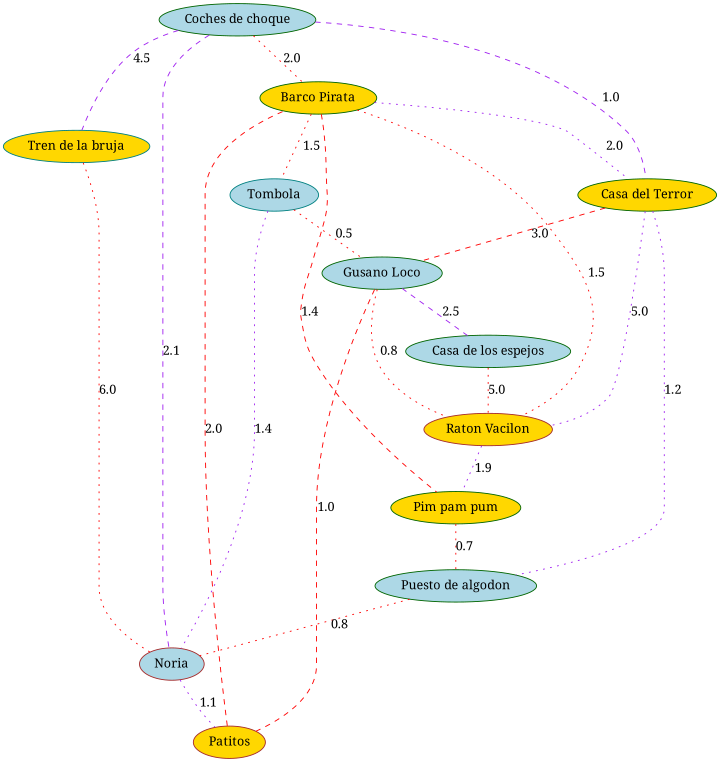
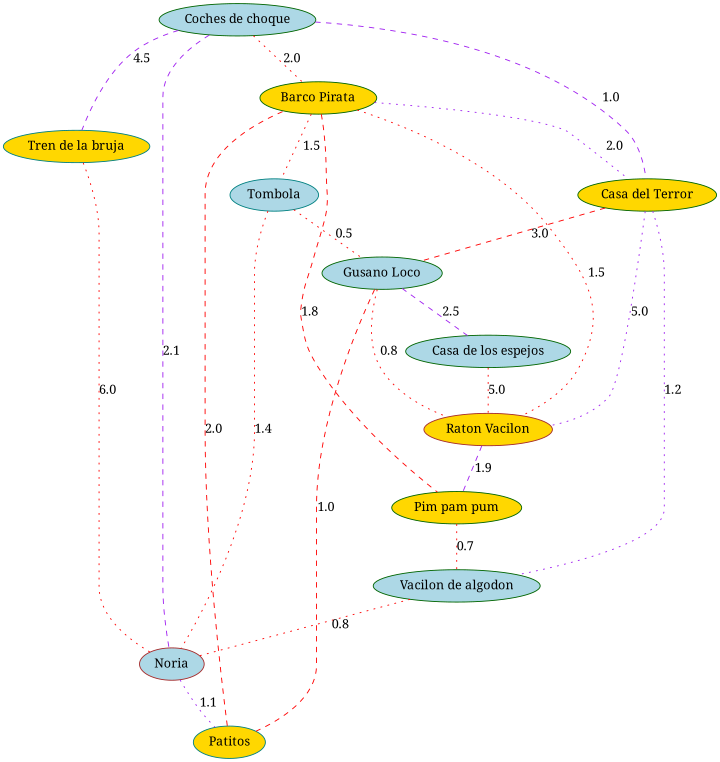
edge "Barco Pirata" -- "Pim pam pum": label "1.4" -> "1.8"
edge "Tombola" -- "Noria": color purple -> red
edge "Raton Vacilon" -- "Pim pam pum": style dotted -> dashed
node "Puesto de algodon": label "Puesto de algodon" -> "Vacilon de algodon"
node "Patitos": color brown -> teal
